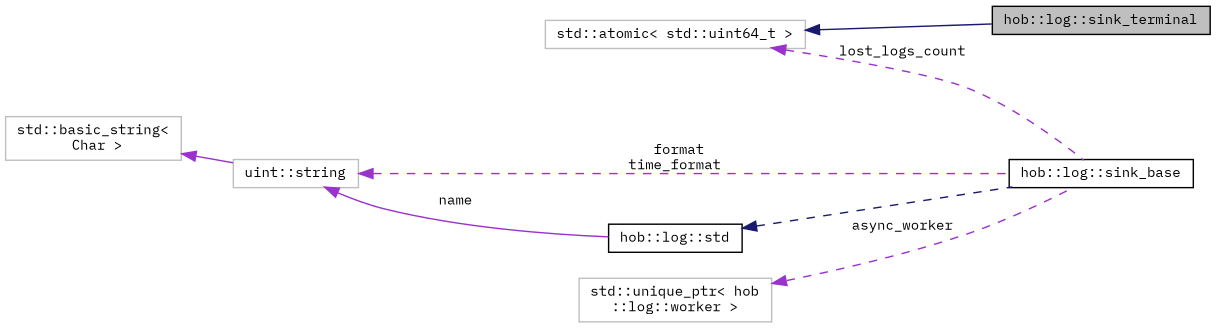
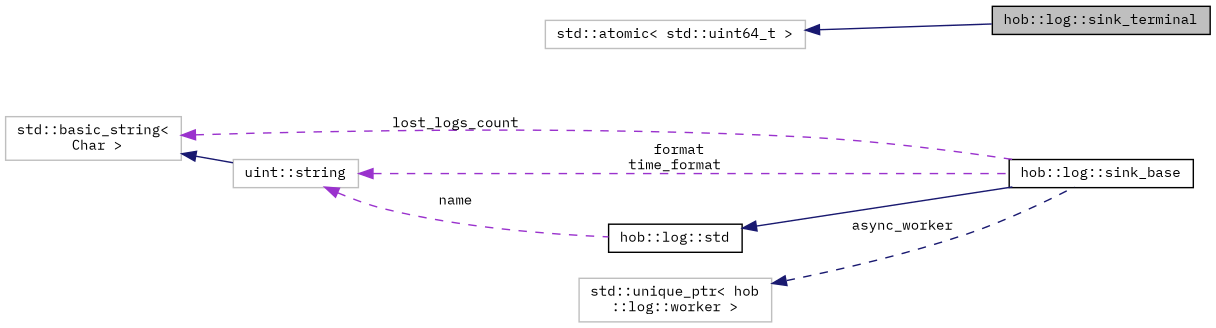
edge "hob::log::sink_base" -> "std::atomic< std::uint64_t >": now "hob::log::sink_base" -> "std::basic_string< Char >"
edge "uint::string" -> "std::basic_string< Char >": color darkorchid3 -> midnightblue
edge "hob::log::sink_base" -> "hob::log::std": style dashed -> solid
edge "hob::log::std" -> "uint::string": style solid -> dashed
edge "hob::log::sink_base" -> "std::unique_ptr< hob ::log::worker >": color darkorchid3 -> midnightblue
